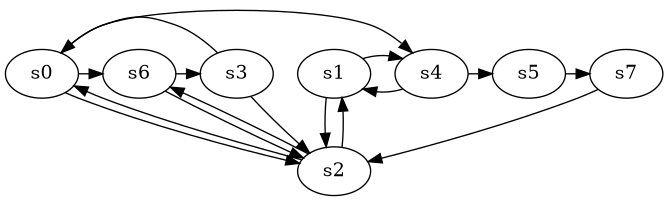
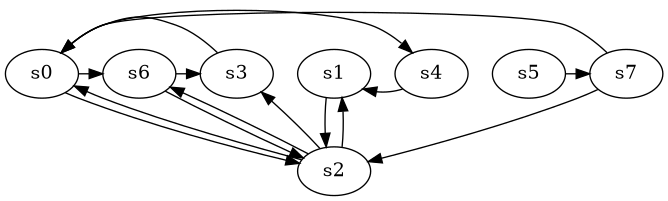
edge "s7" -> "s0": added
edge "s1" -> "s4": removed
edge "s4" -> "s5": removed
edge "s3" -> "s2": reversed
